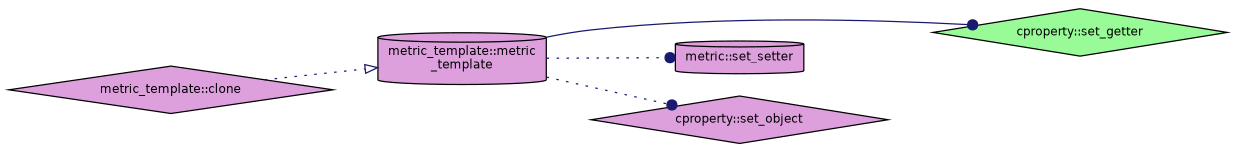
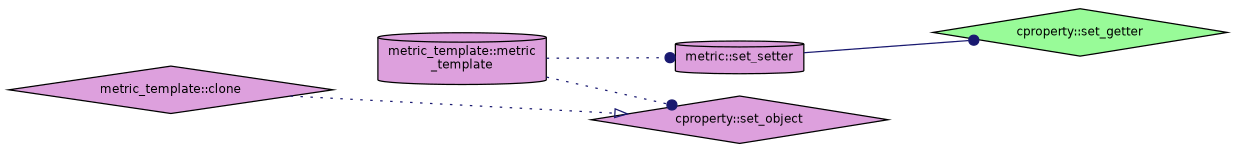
edge "metric_template::metric _template" -> "cproperty::set_getter": now "metric::set_setter" -> "cproperty::set_getter"
edge "metric_template::clone" -> "metric_template::metric _template": now "metric_template::clone" -> "cproperty::set_object"
